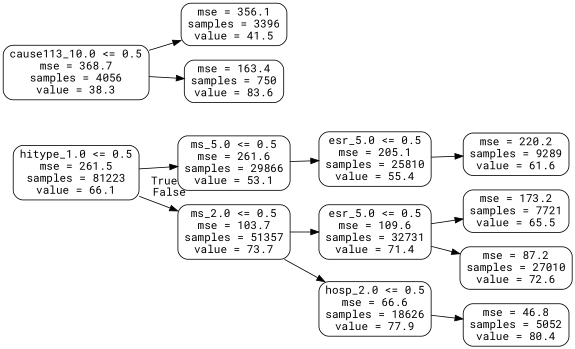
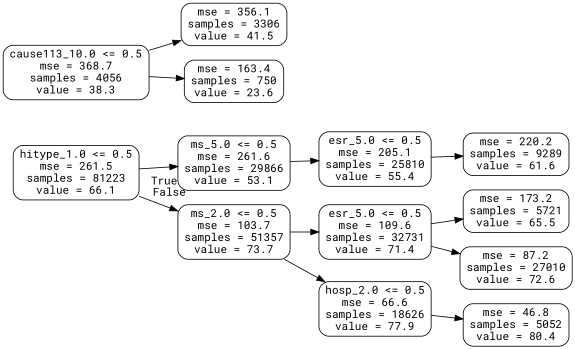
node "mse = 356.1 samples = 3396 value = 41.5": label "mse = 356.1 samples = 3396 value = 41.5" -> "mse = 356.1 samples = 3306 value = 41.5"
node "mse = 163.4 samples = 750 value = 83.6": label "mse = 163.4 samples = 750 value = 83.6" -> "mse = 163.4 samples = 750 value = 23.6"
node "mse = 173.2 samples = 7721 value = 65.5": label "mse = 173.2 samples = 7721 value = 65.5" -> "mse = 173.2 samples = 5721 value = 65.5"
